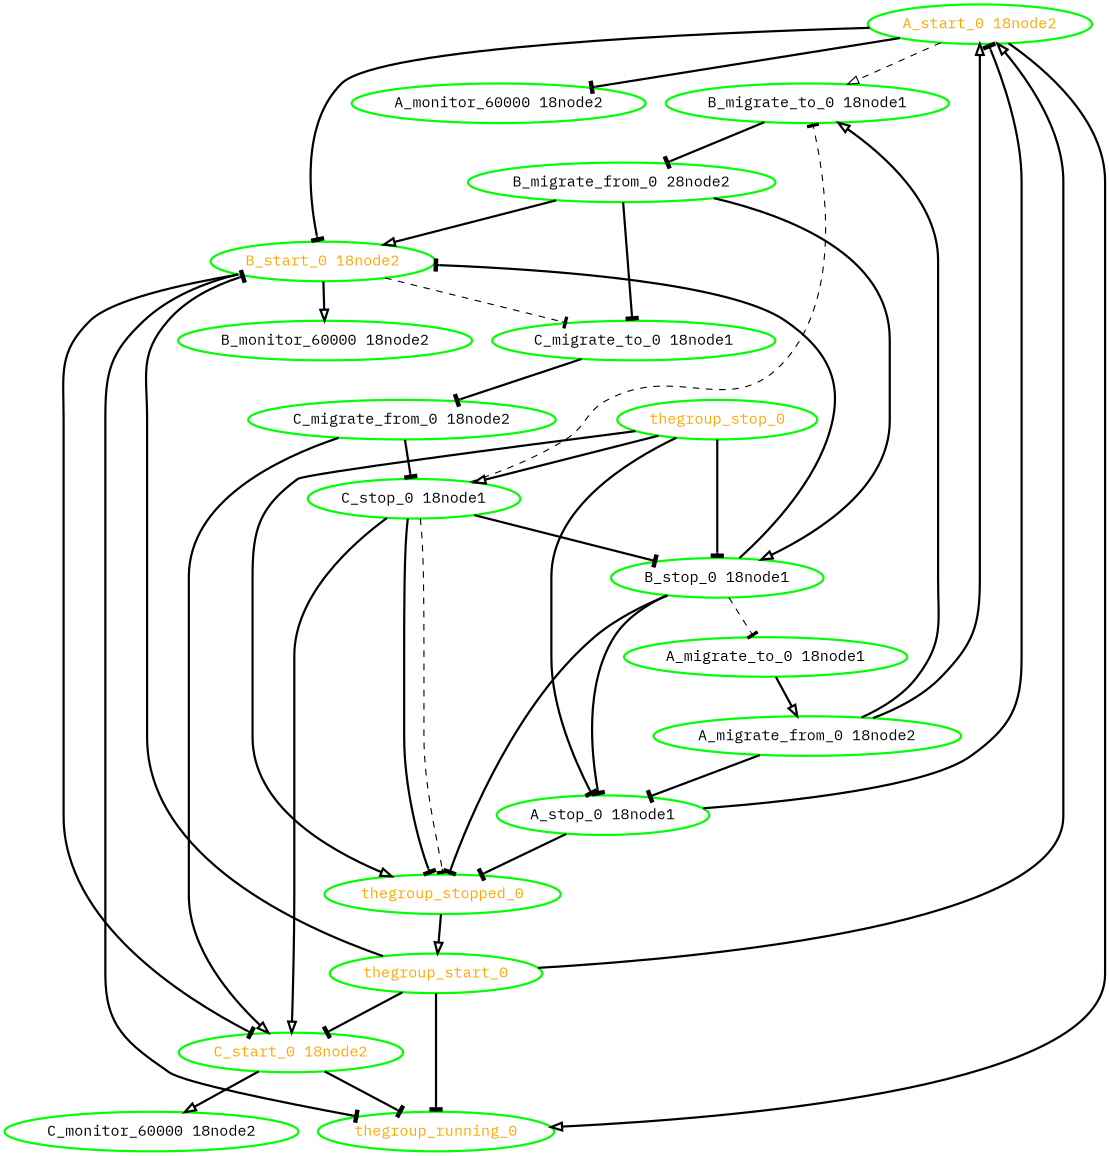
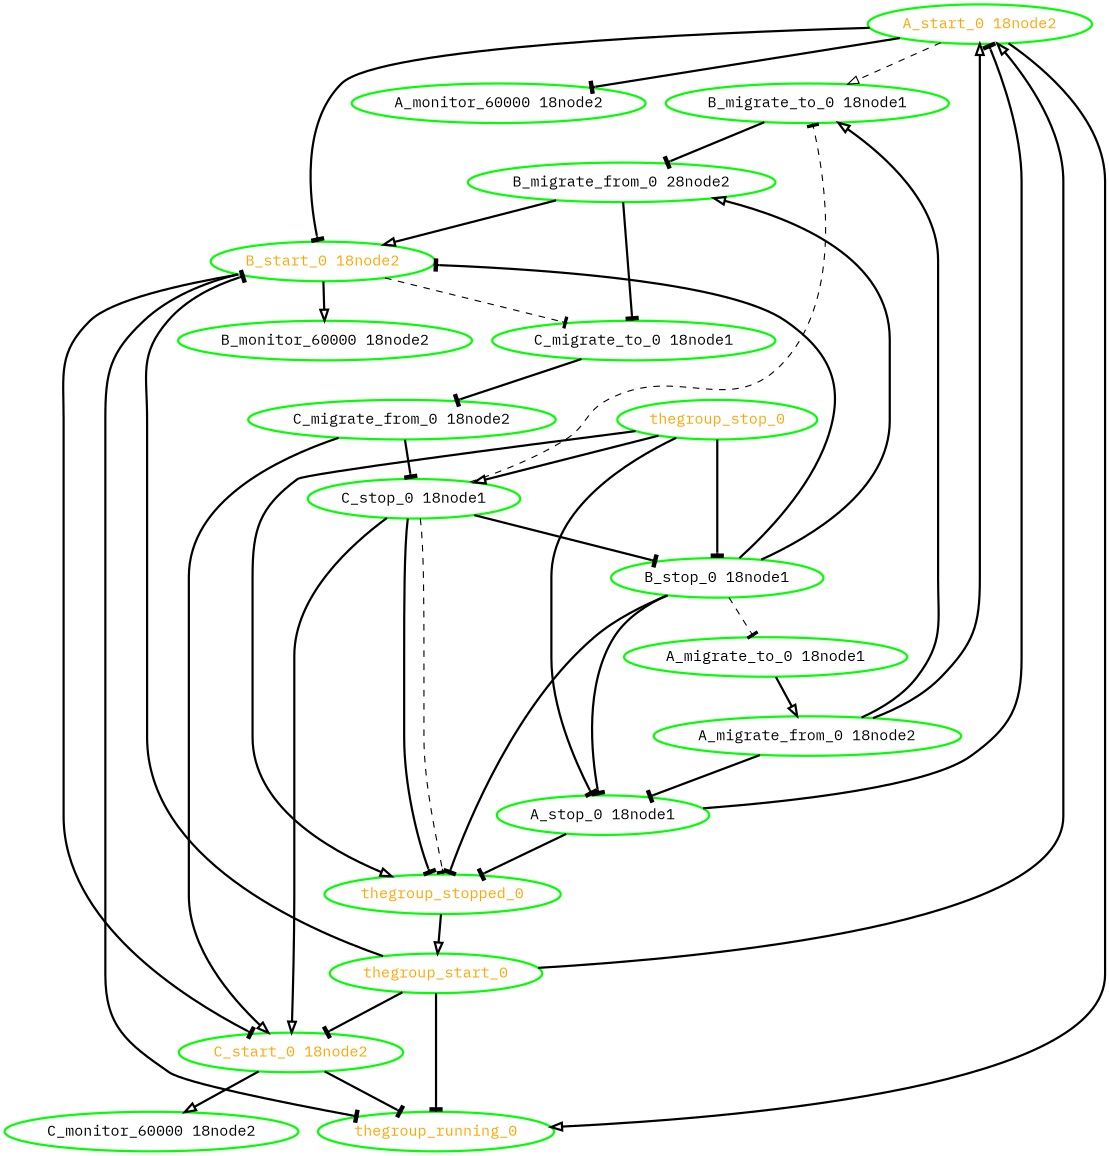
edge "B_migrate_from_0 28node2" -> "B_stop_0 18node1": reversed
